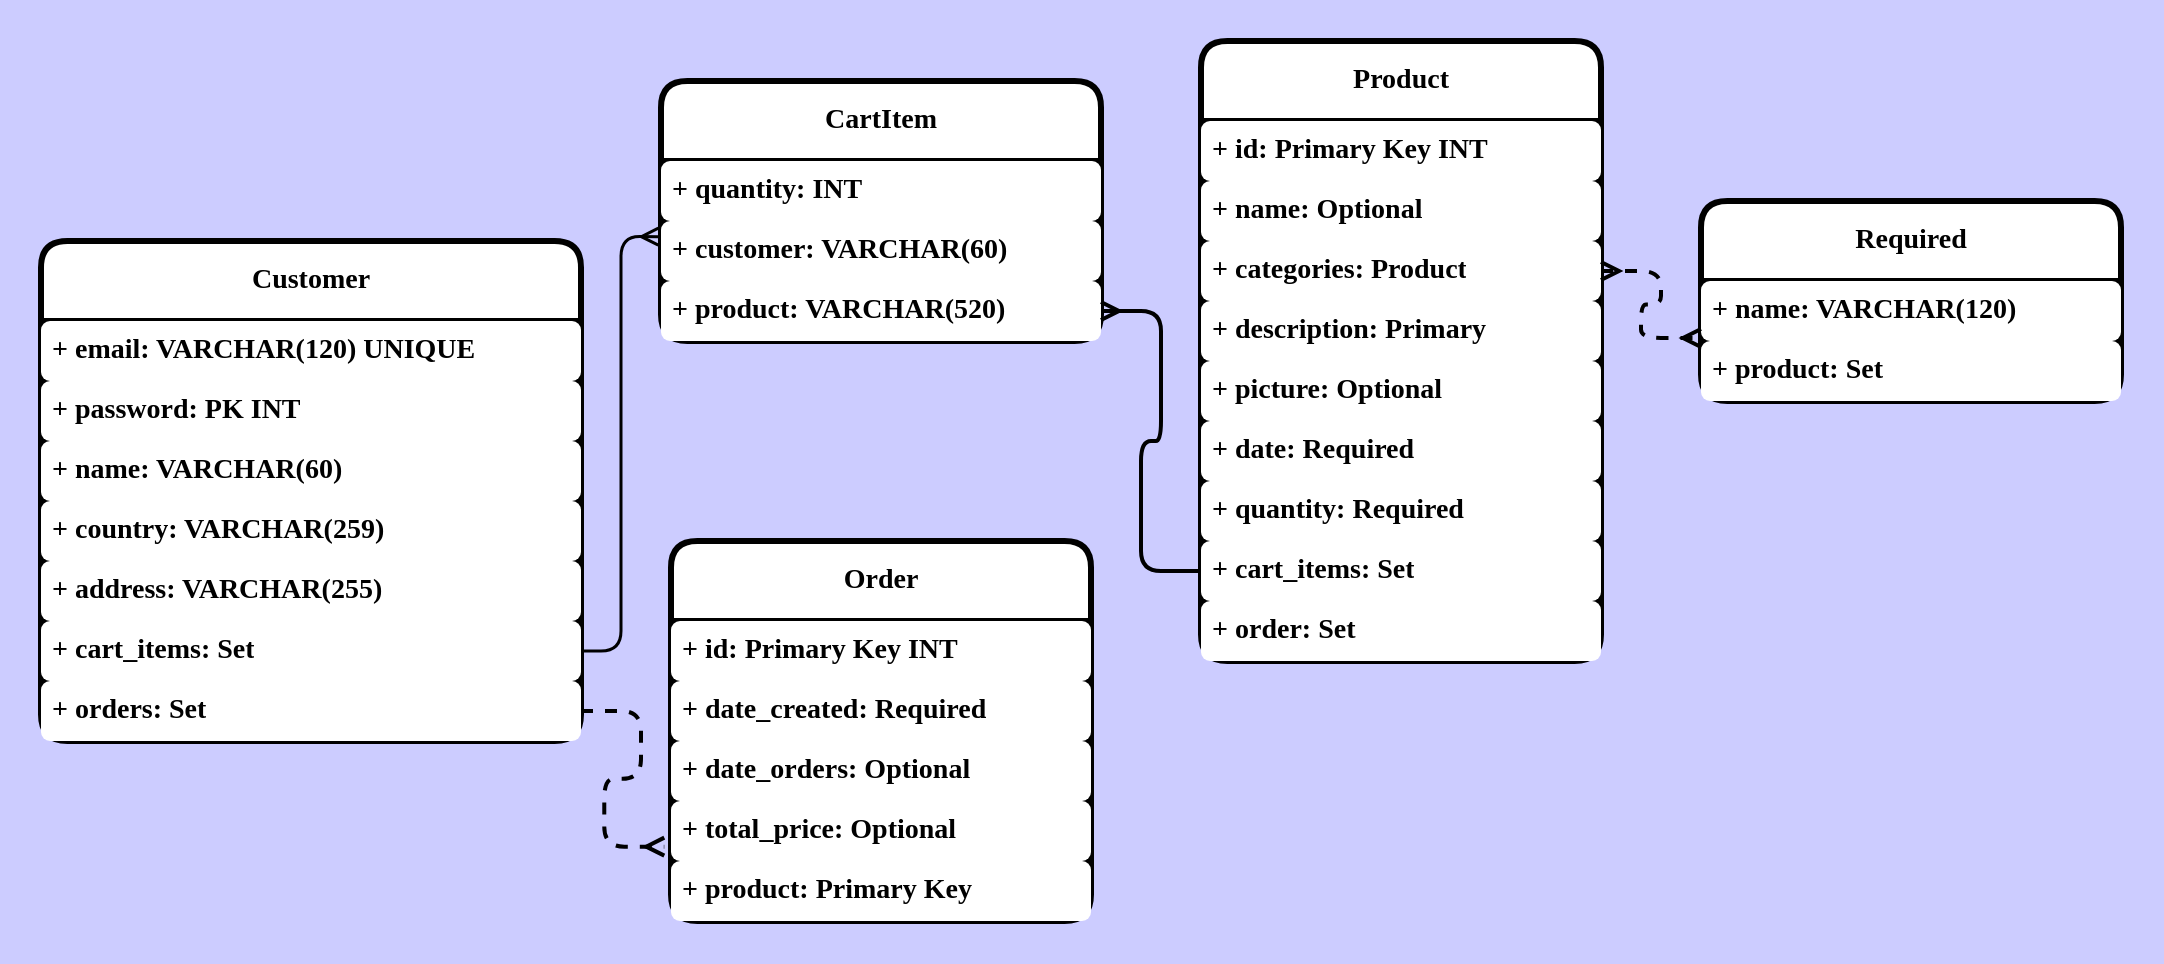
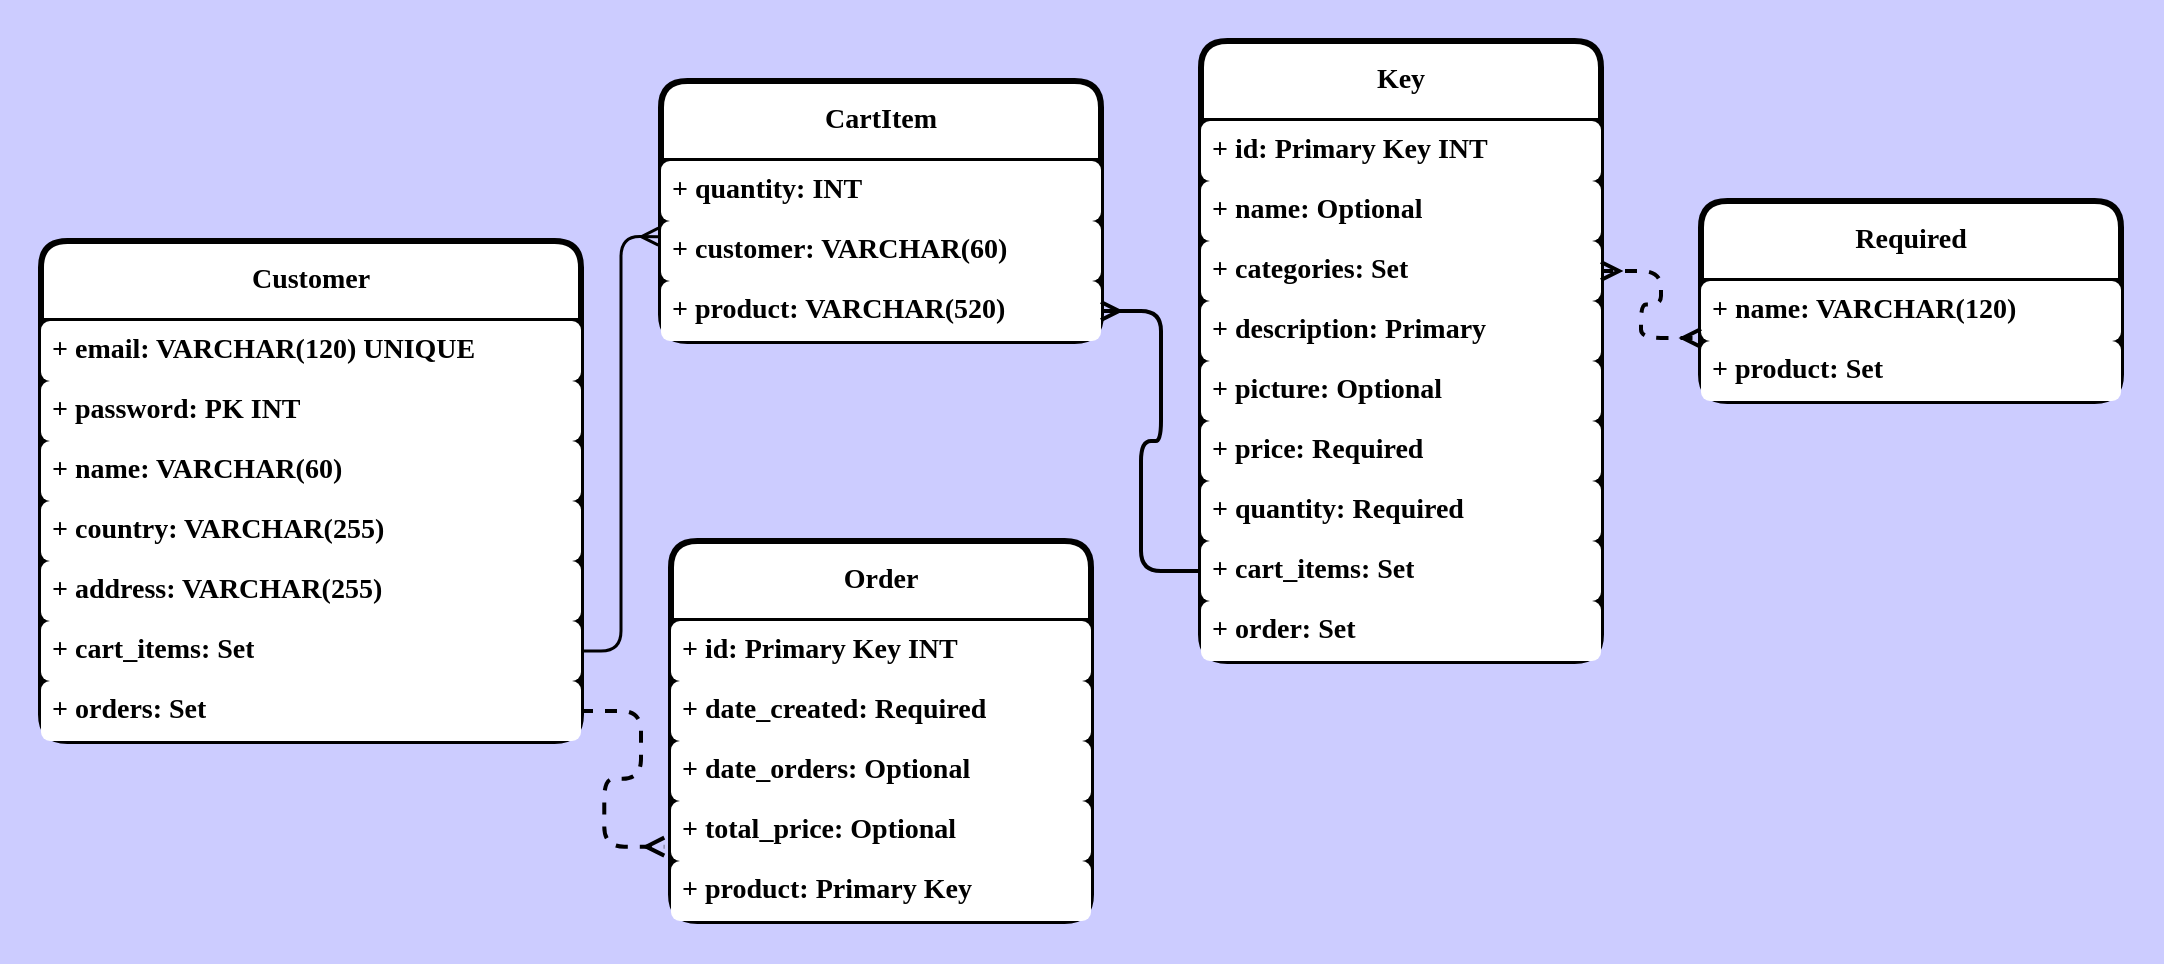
node "Product": label "Product" -> "Key"
node "+ categories: Product": label "+ categories: Product" -> "+ categories: Set"
node "+ date: Required": label "+ date: Required" -> "+ price: Required"
node "+ country: VARCHAR(259)": label "+ country: VARCHAR(259)" -> "+ country: VARCHAR(255)"
